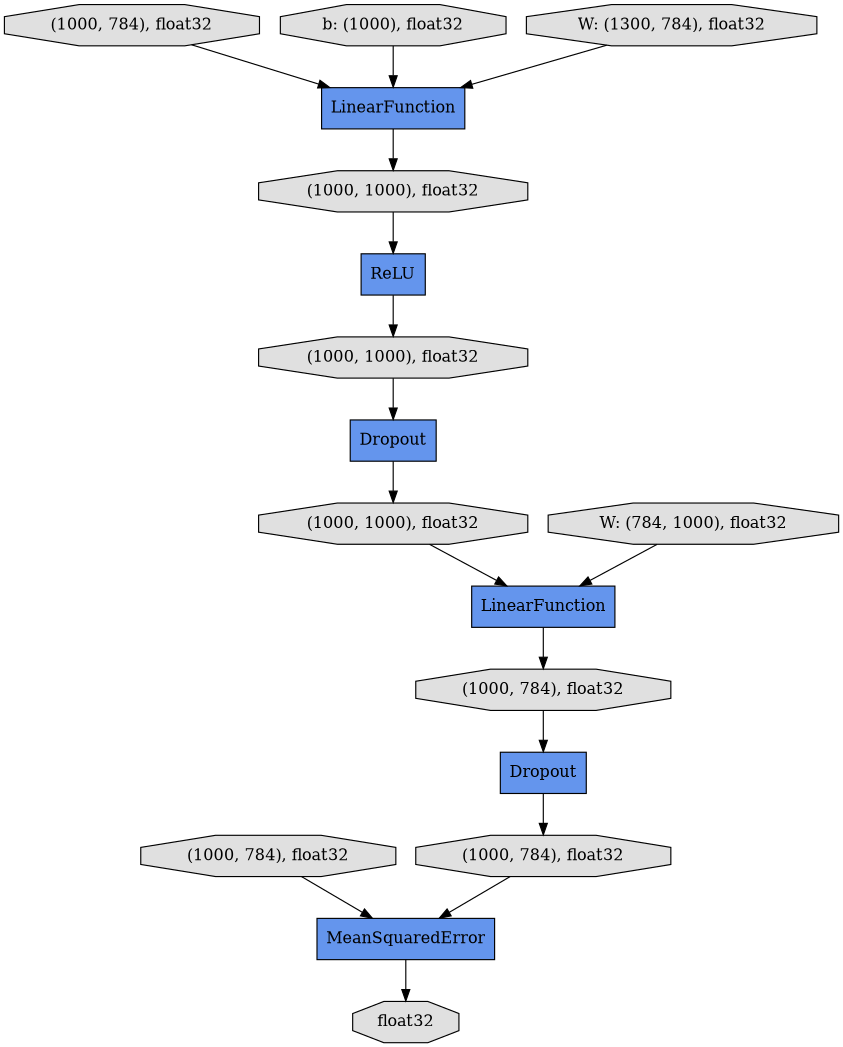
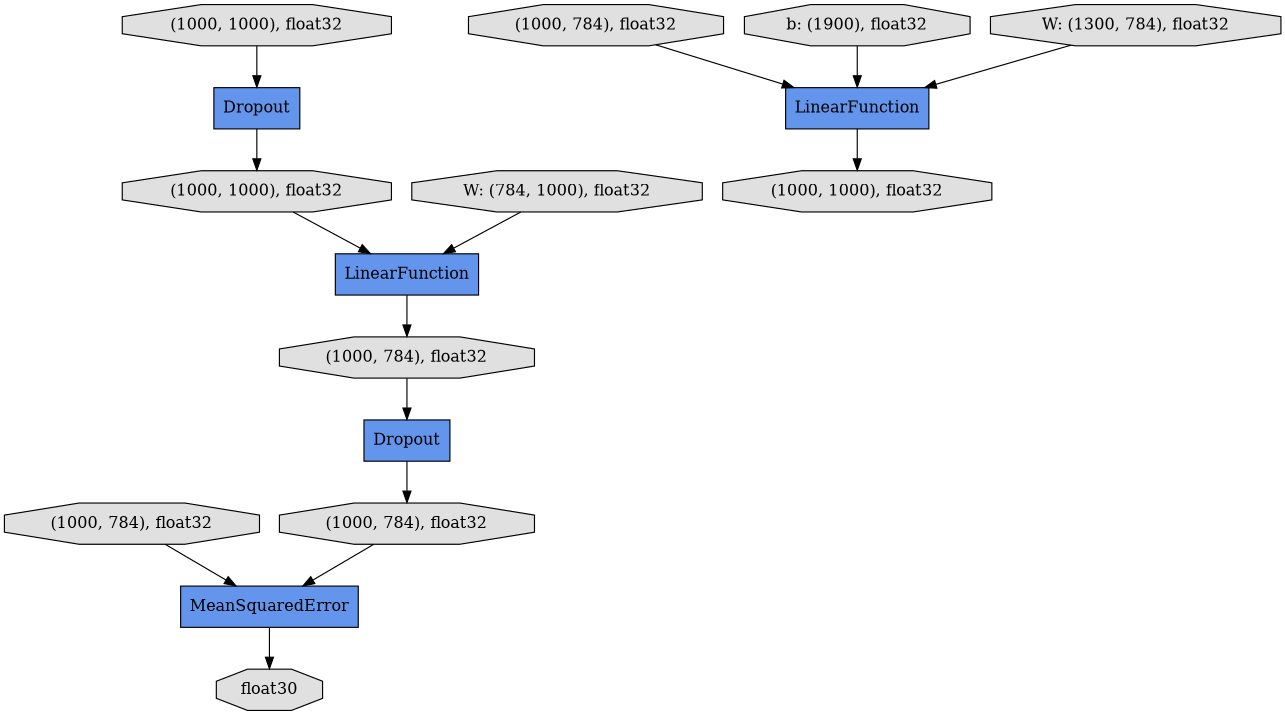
node "b: (1000), float32": label "b: (1000), float32" -> "b: (1900), float32"
node "ReLU": removed
node "float32": label "float32" -> "float30"
